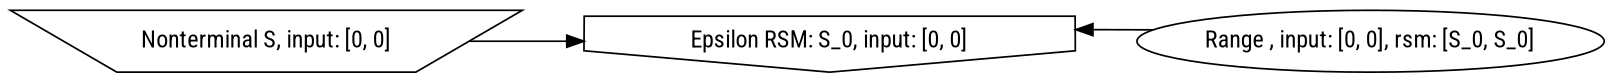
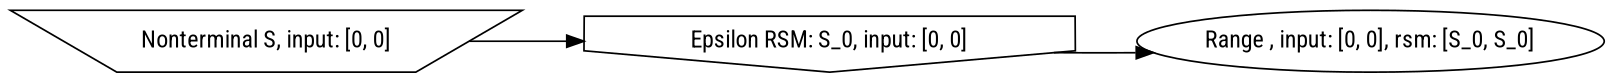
edge "Range , input: [0, 0], rsm: [S_0, S_0]" -> "Epsilon RSM: S_0, input: [0, 0]": reversed
